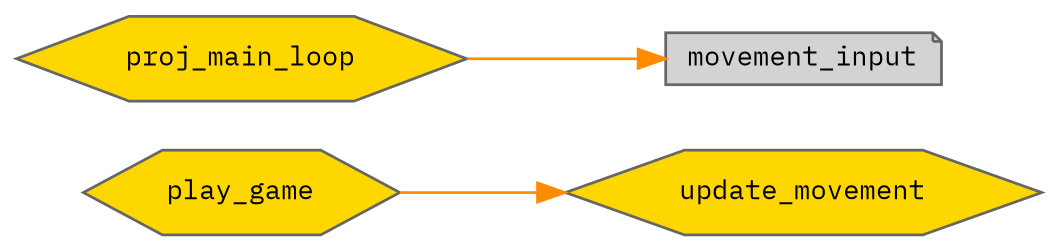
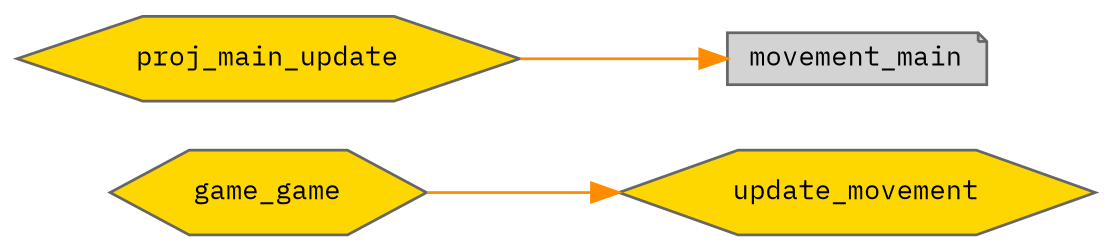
node "proj_main_loop": label "proj_main_loop" -> "proj_main_update"
node "movement_input": label "movement_input" -> "movement_main"
node "play_game": label "play_game" -> "game_game"
